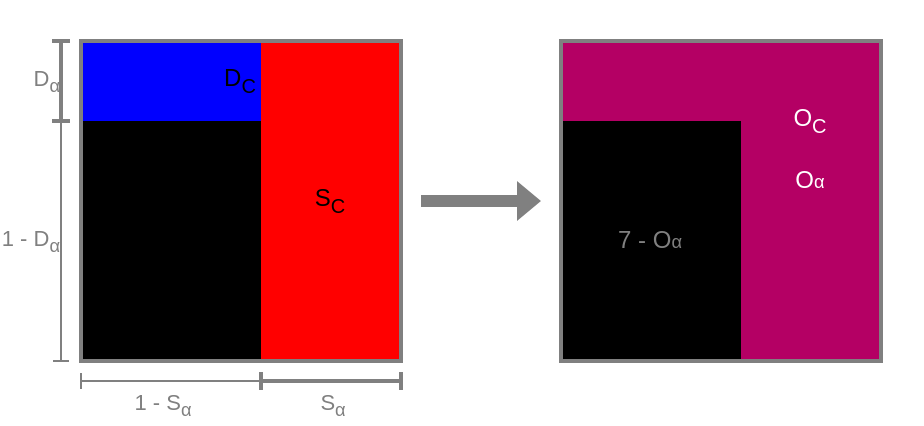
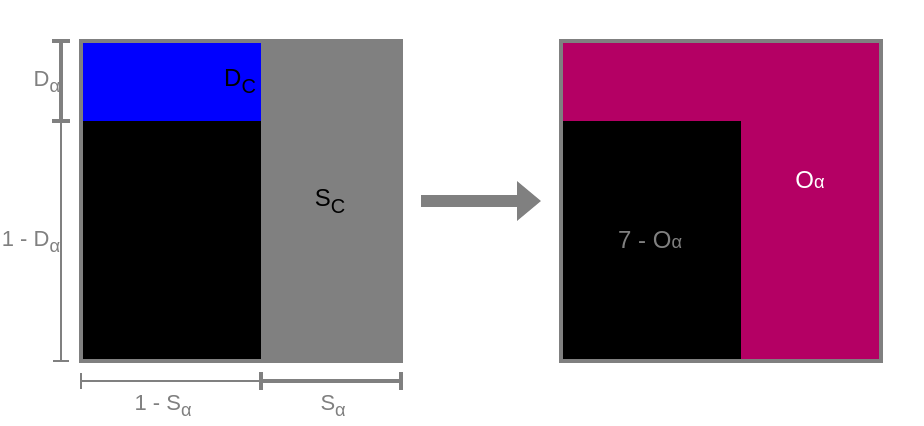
node "OC": removed
node "SC": fillcolor #ff0000 -> #808080
